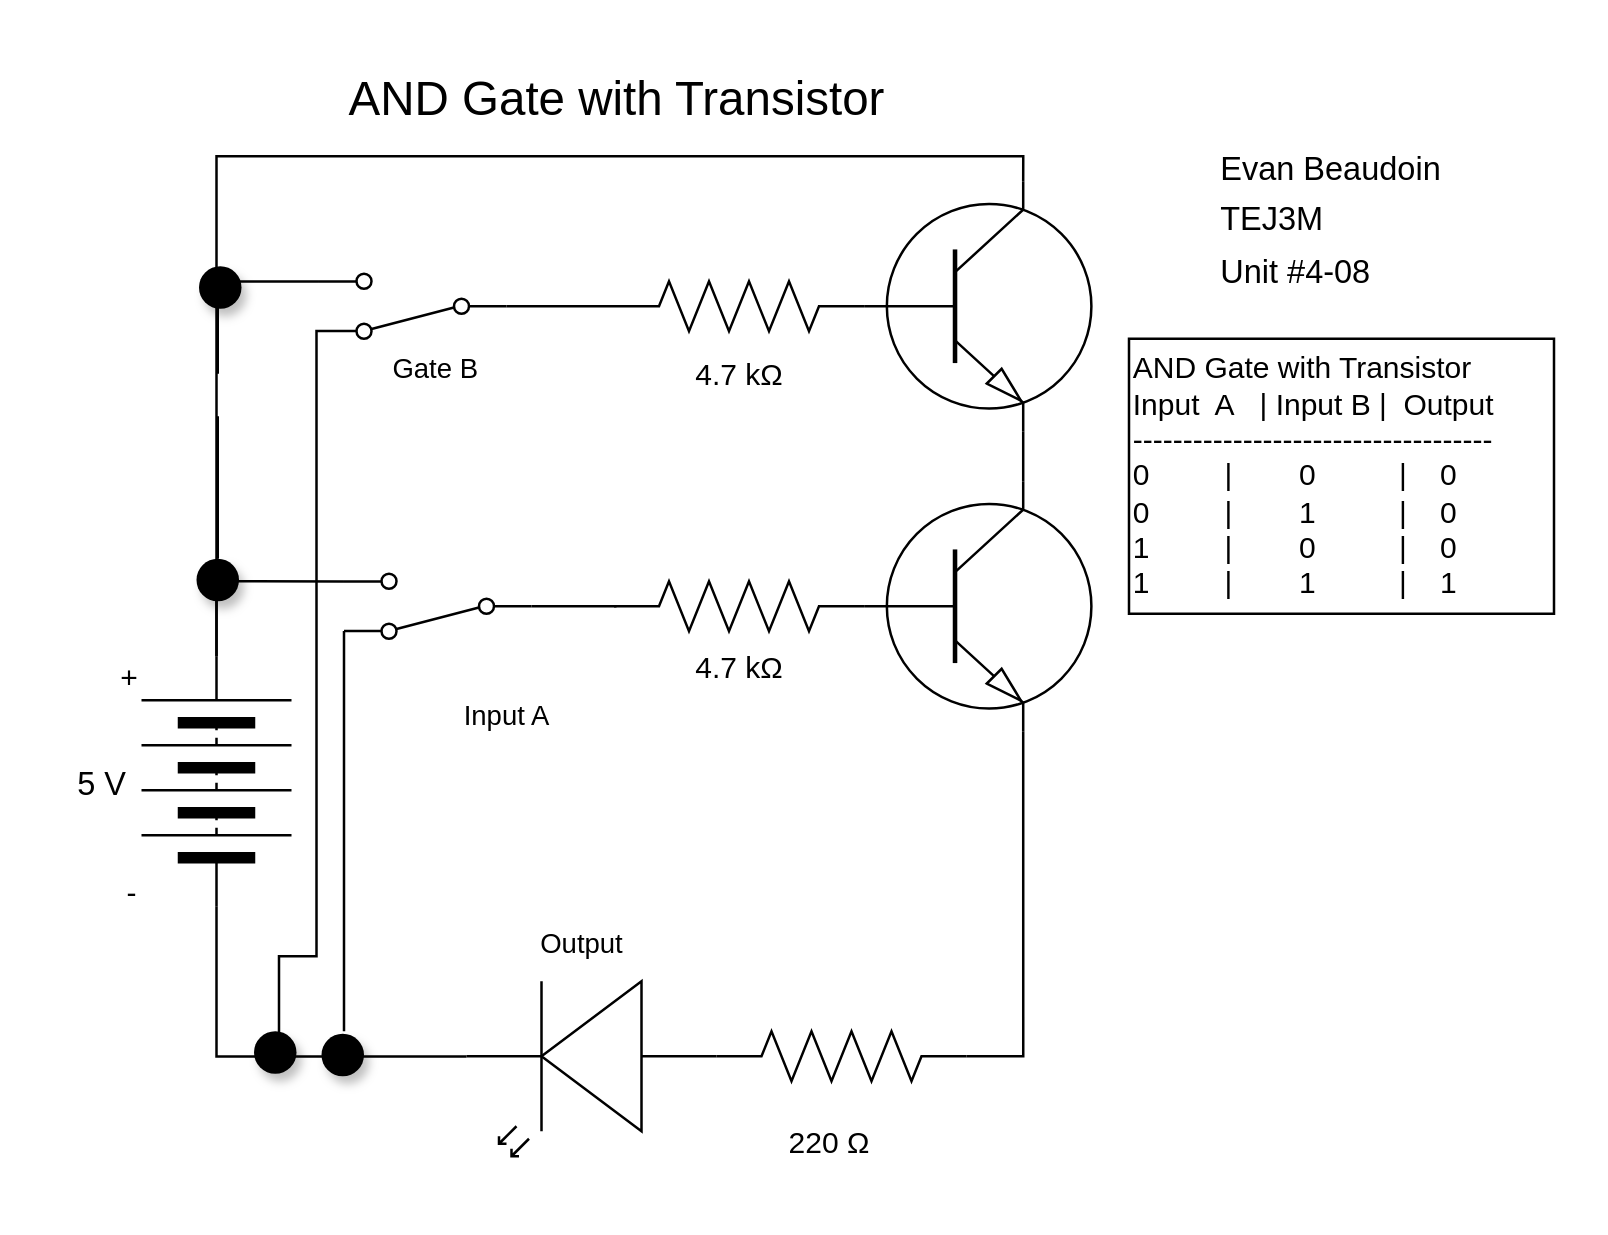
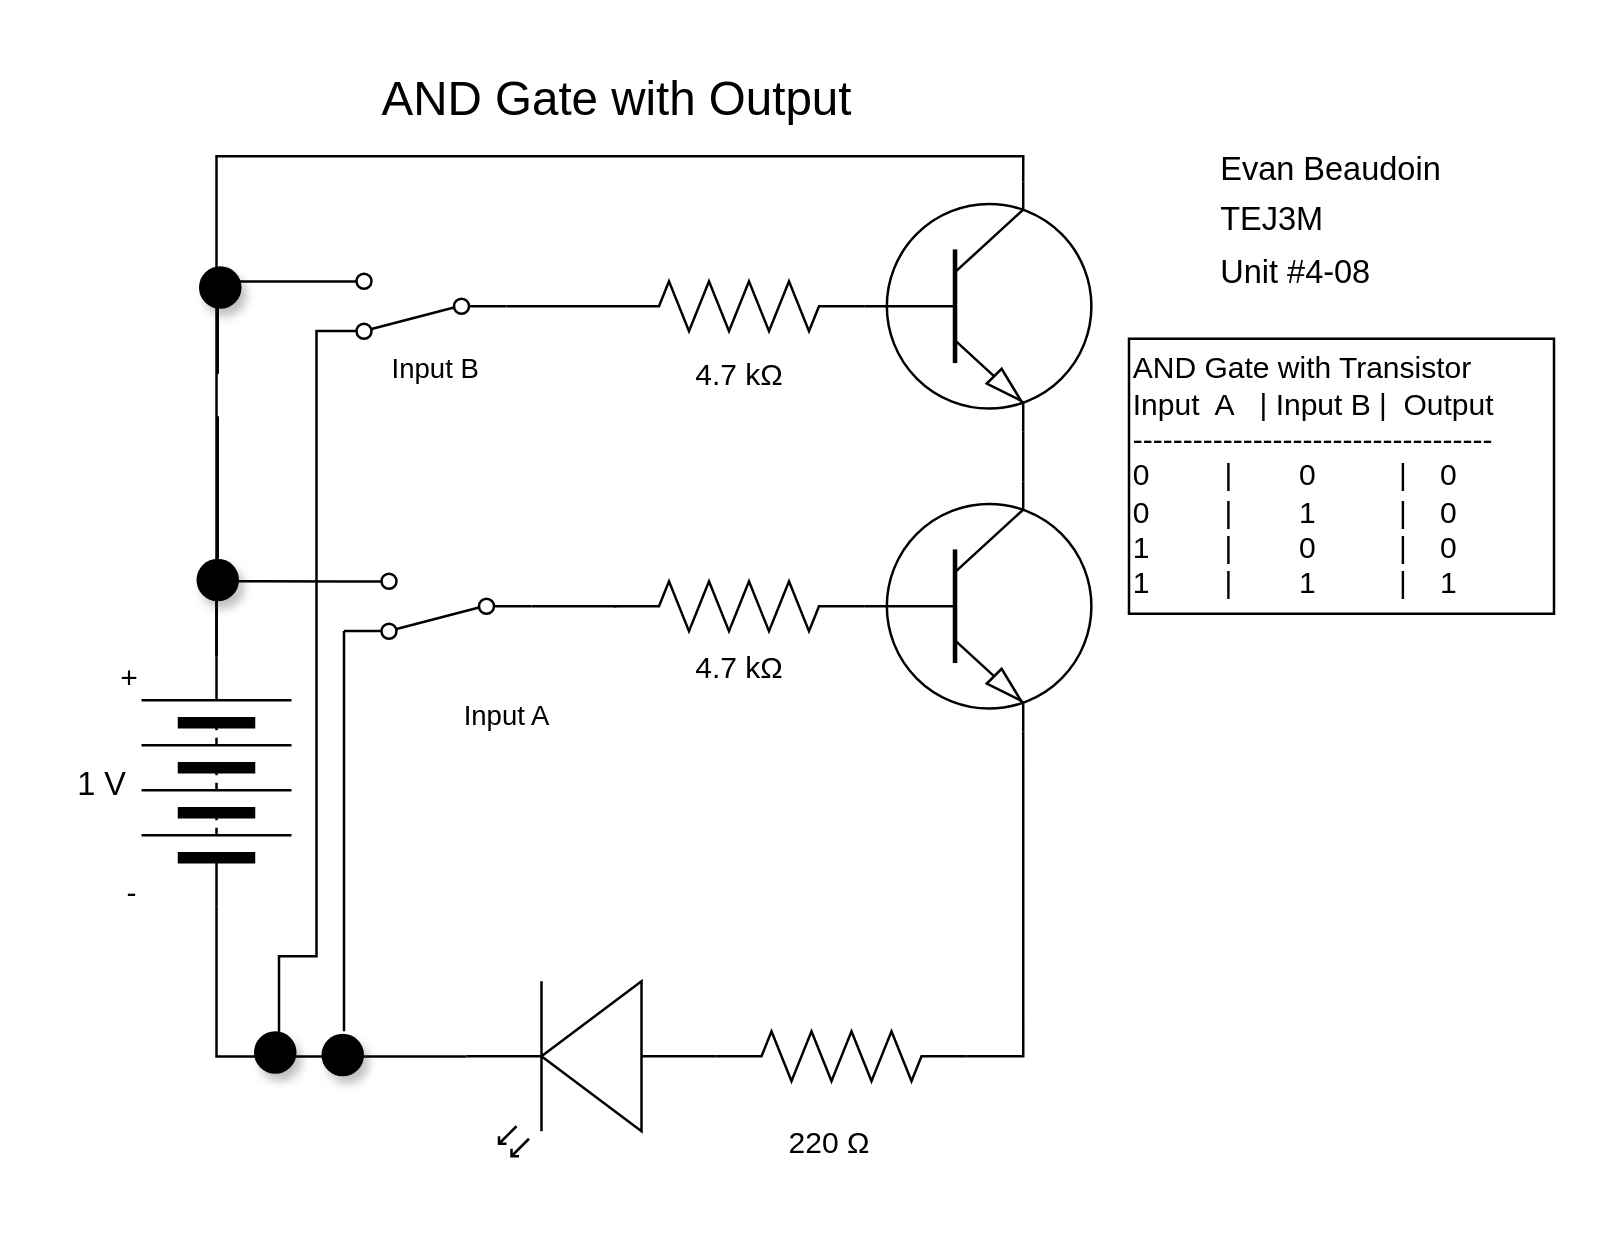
node "AND Gate with Transistor": label "AND Gate with Transistor" -> "AND Gate with Output"
node "Gate B": label "Gate B" -> "Input B"
node "5 V": label "5 V" -> "1 V"
node "Output": removed
